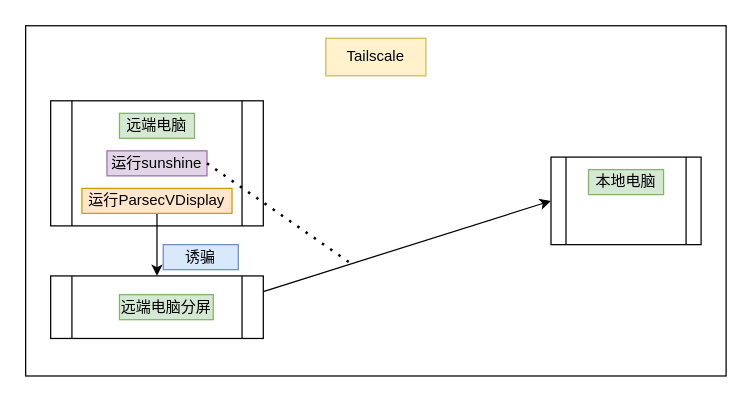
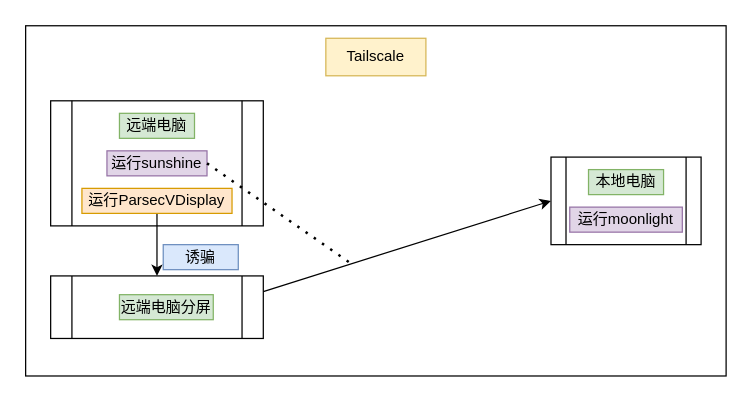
node "运行moonlight": added
